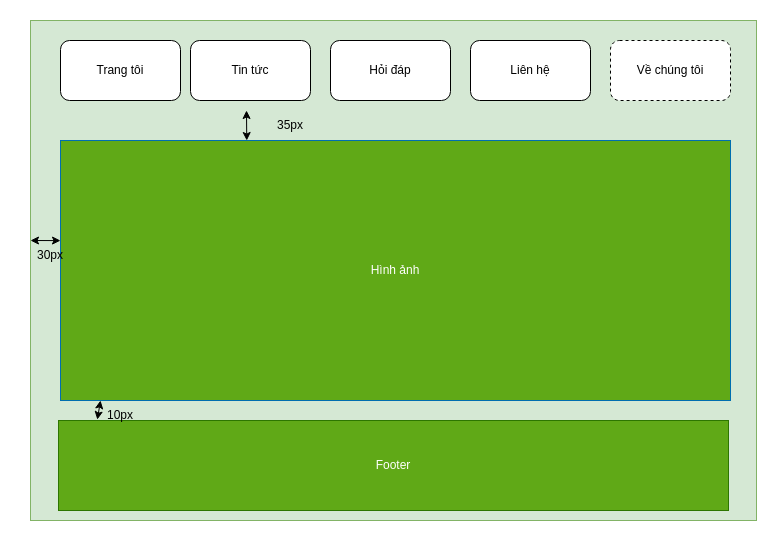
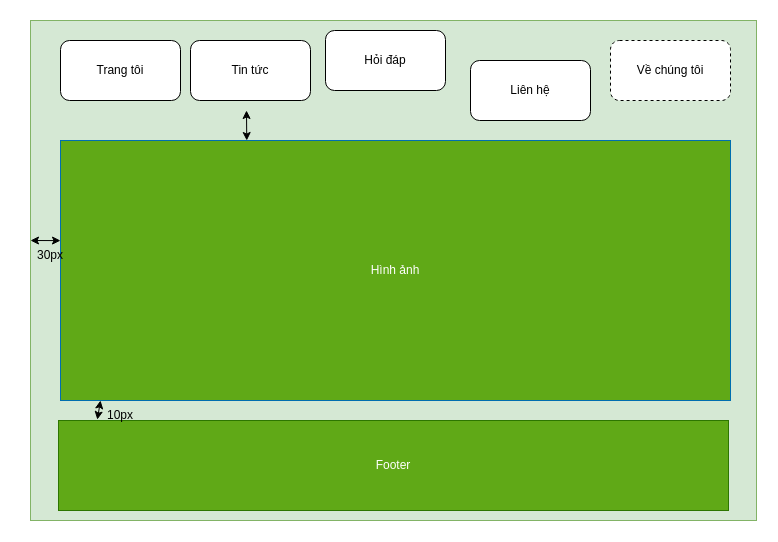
node "Hỏi đáp": moved (391, 71) -> (386, 61)
node "Liên hệ": moved (531, 71) -> (531, 91)
node "35px": removed
